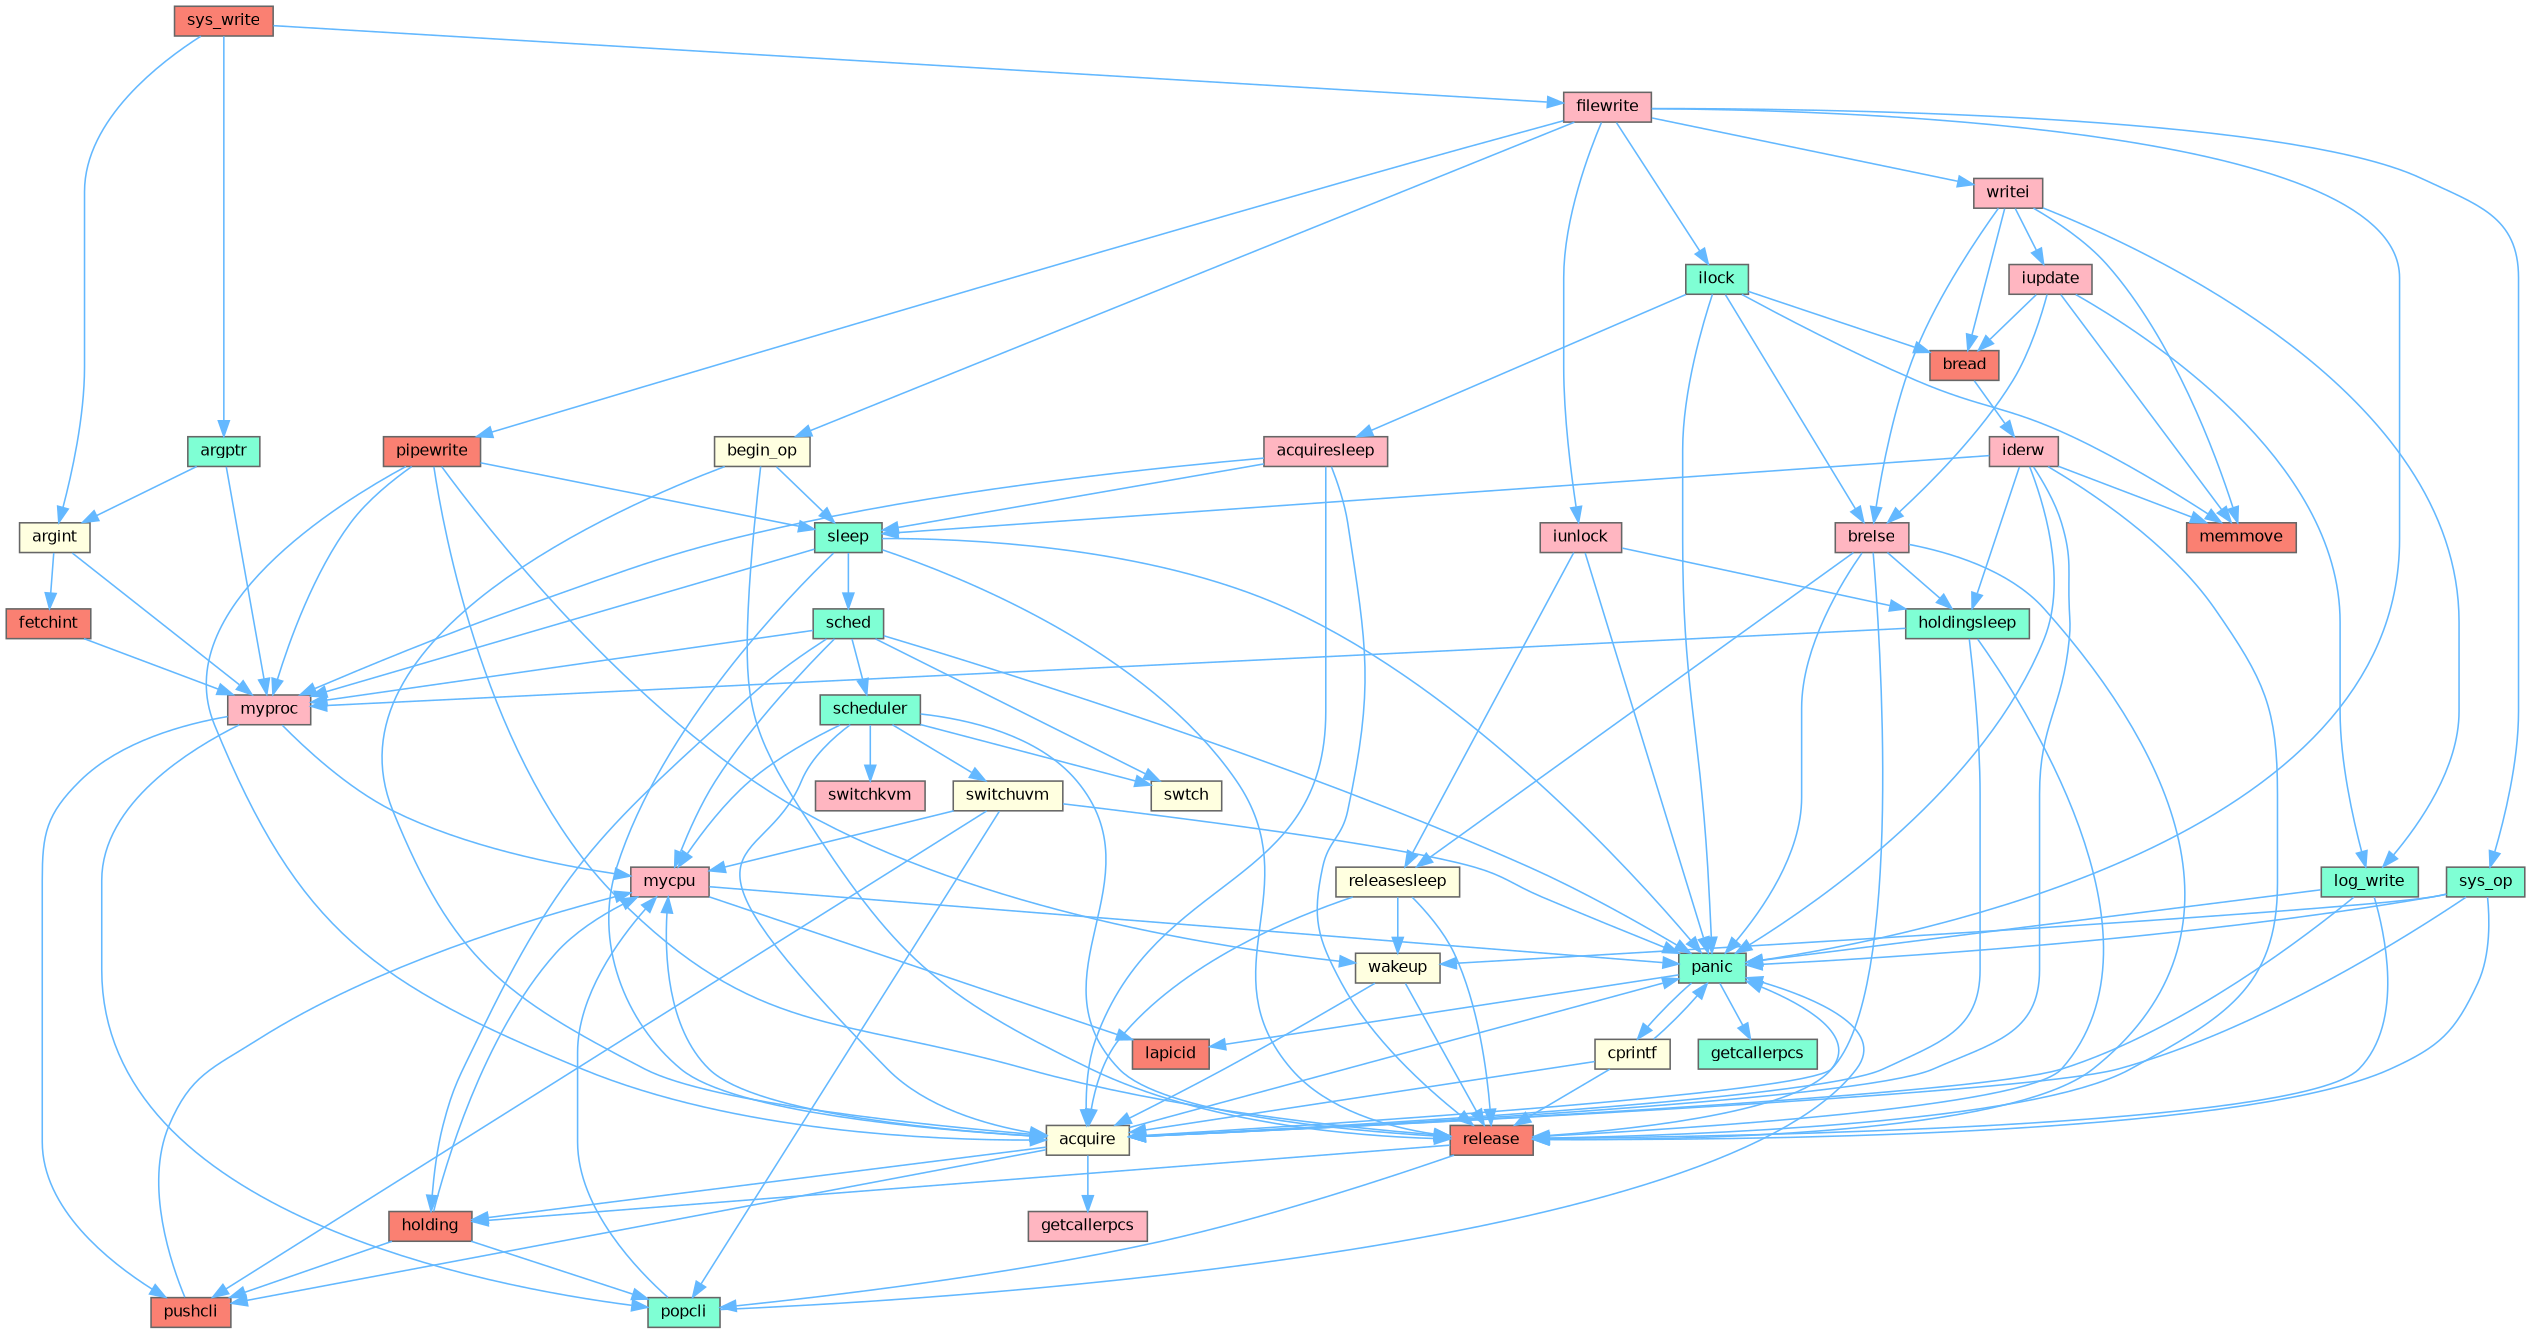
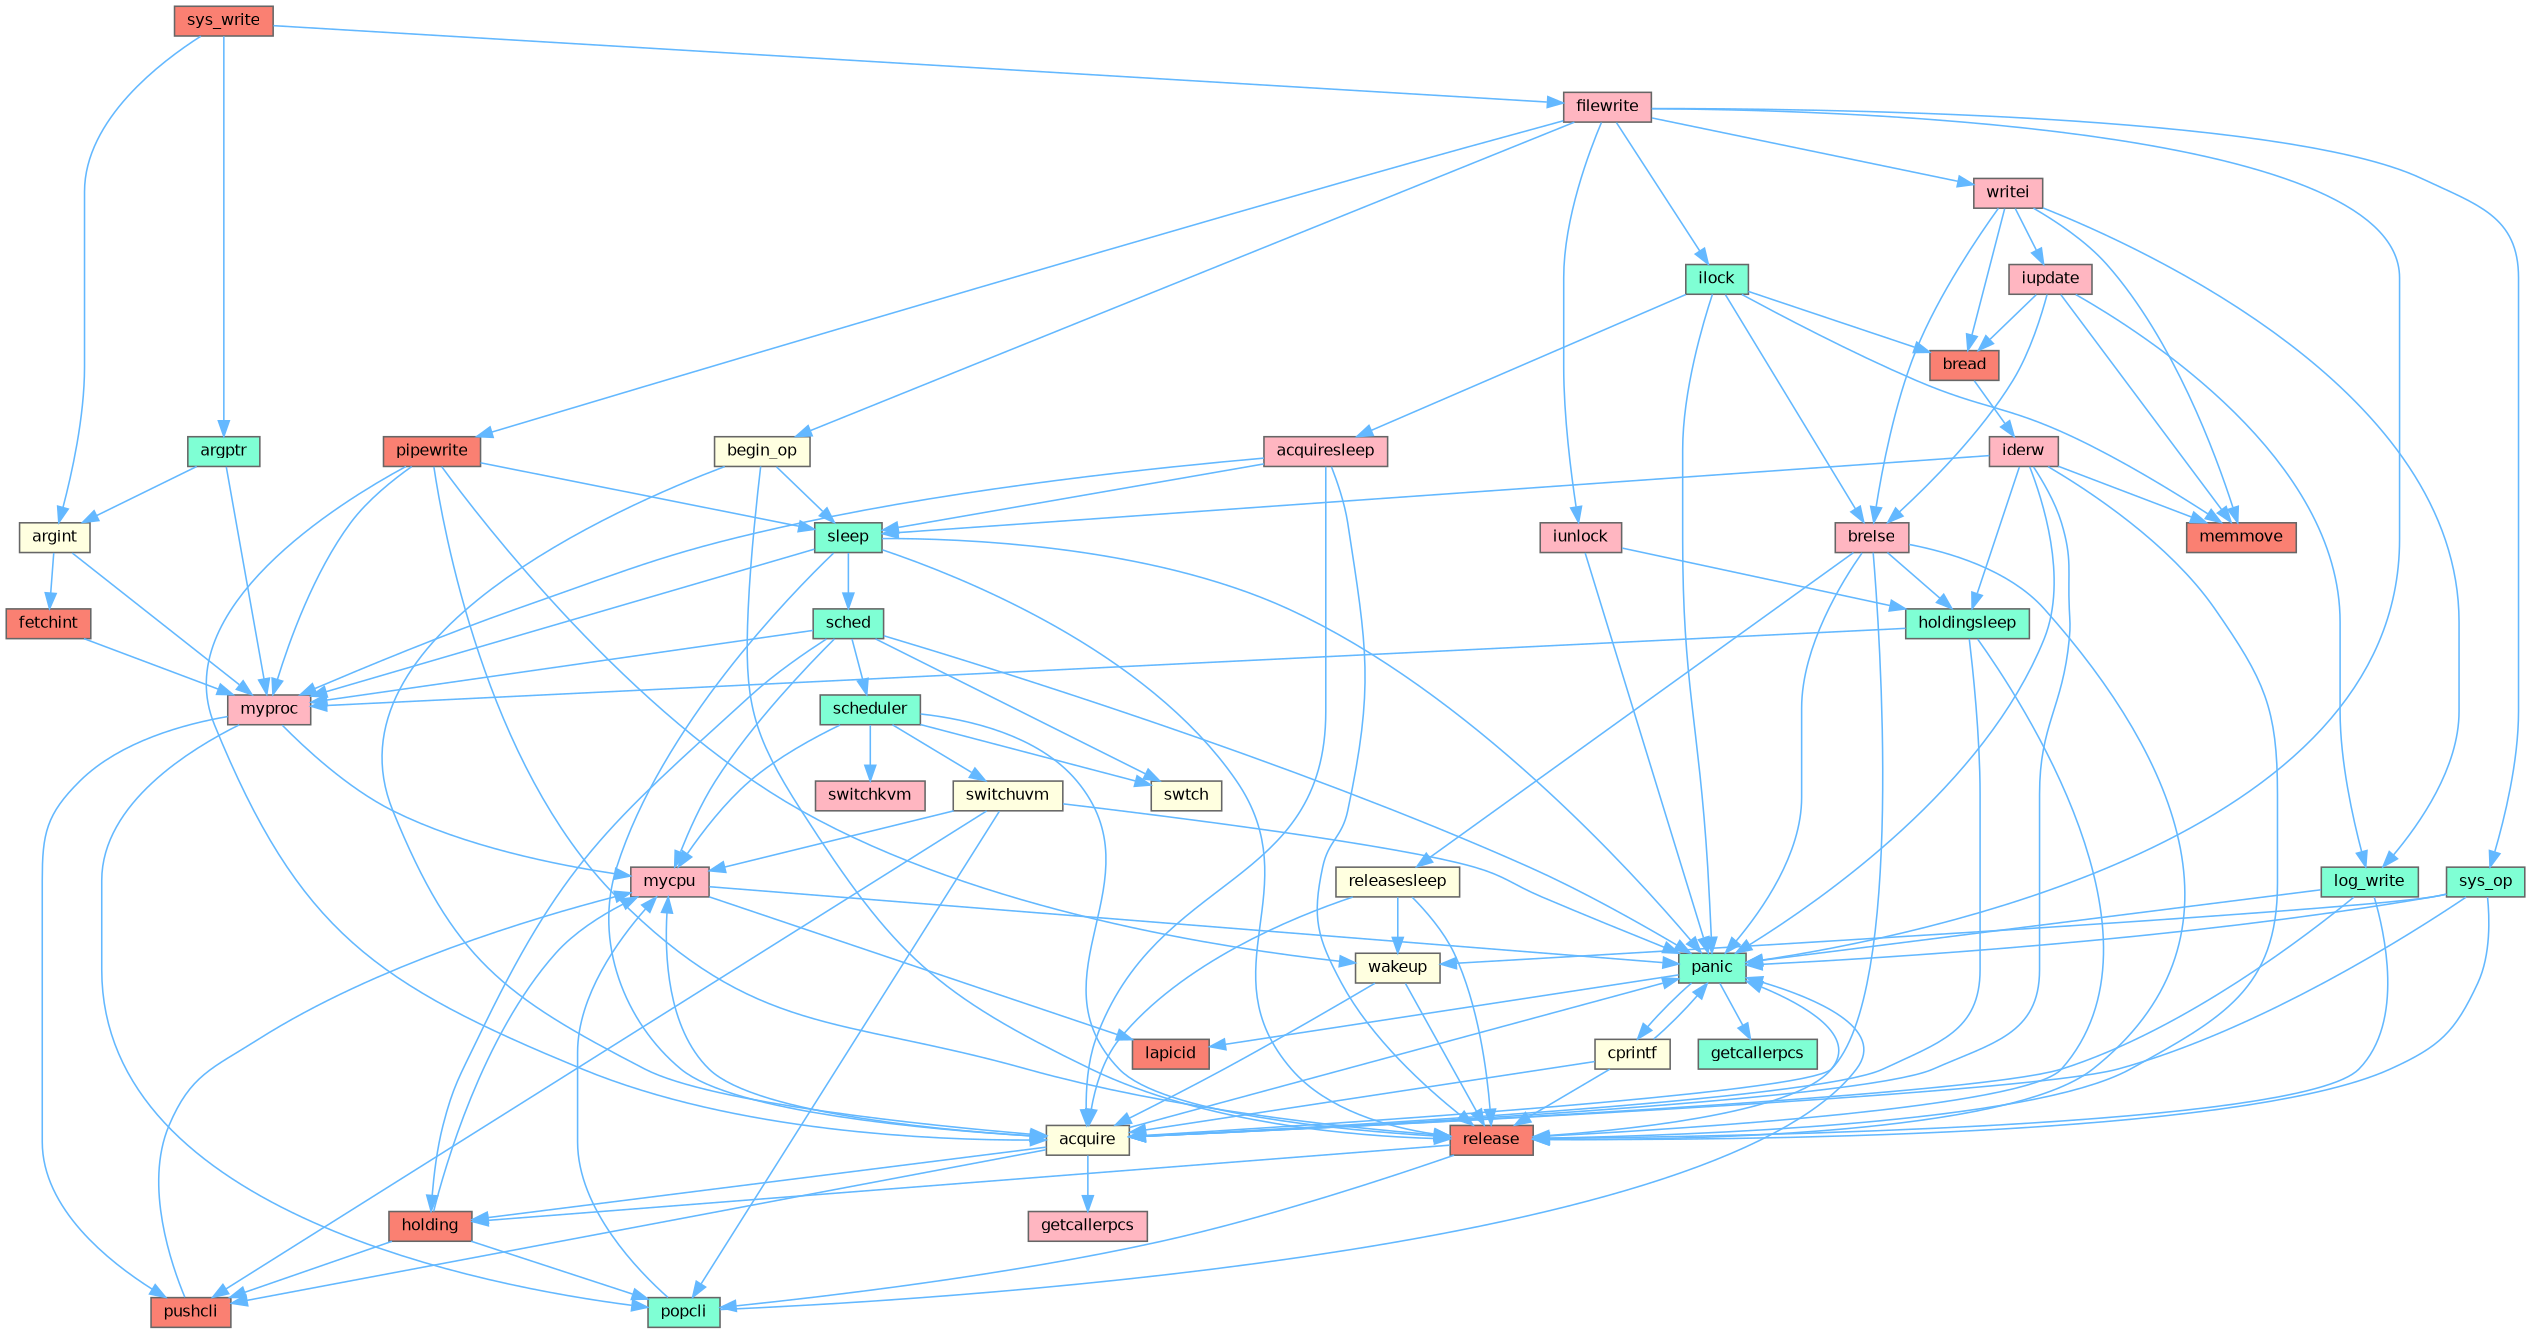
edge "iunlock" -> "releasesleep": removed
edge "scheduler" -> "acquire": removed
